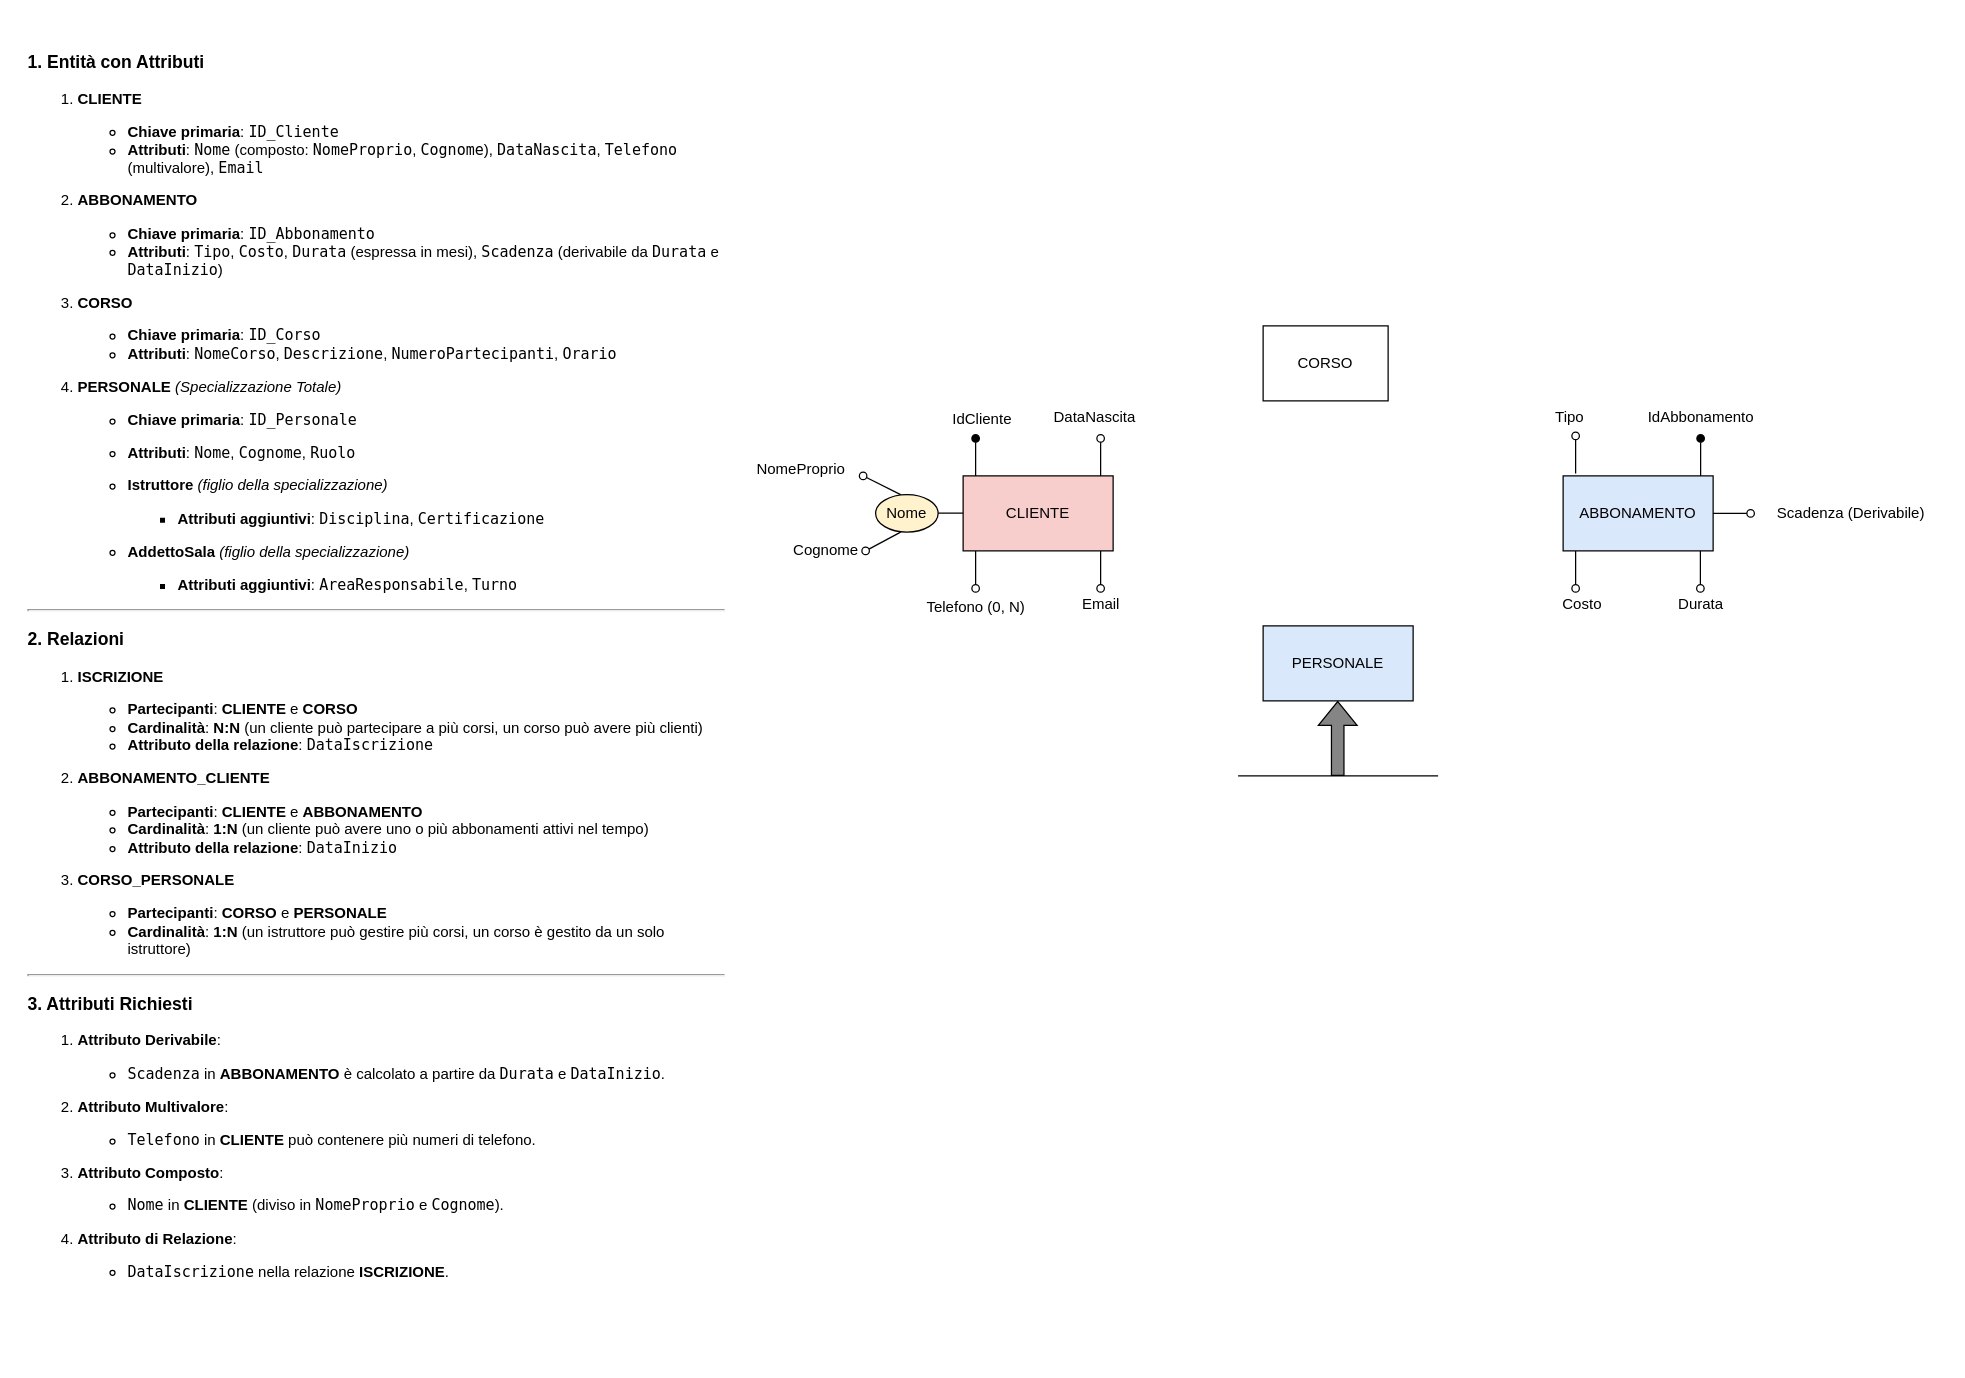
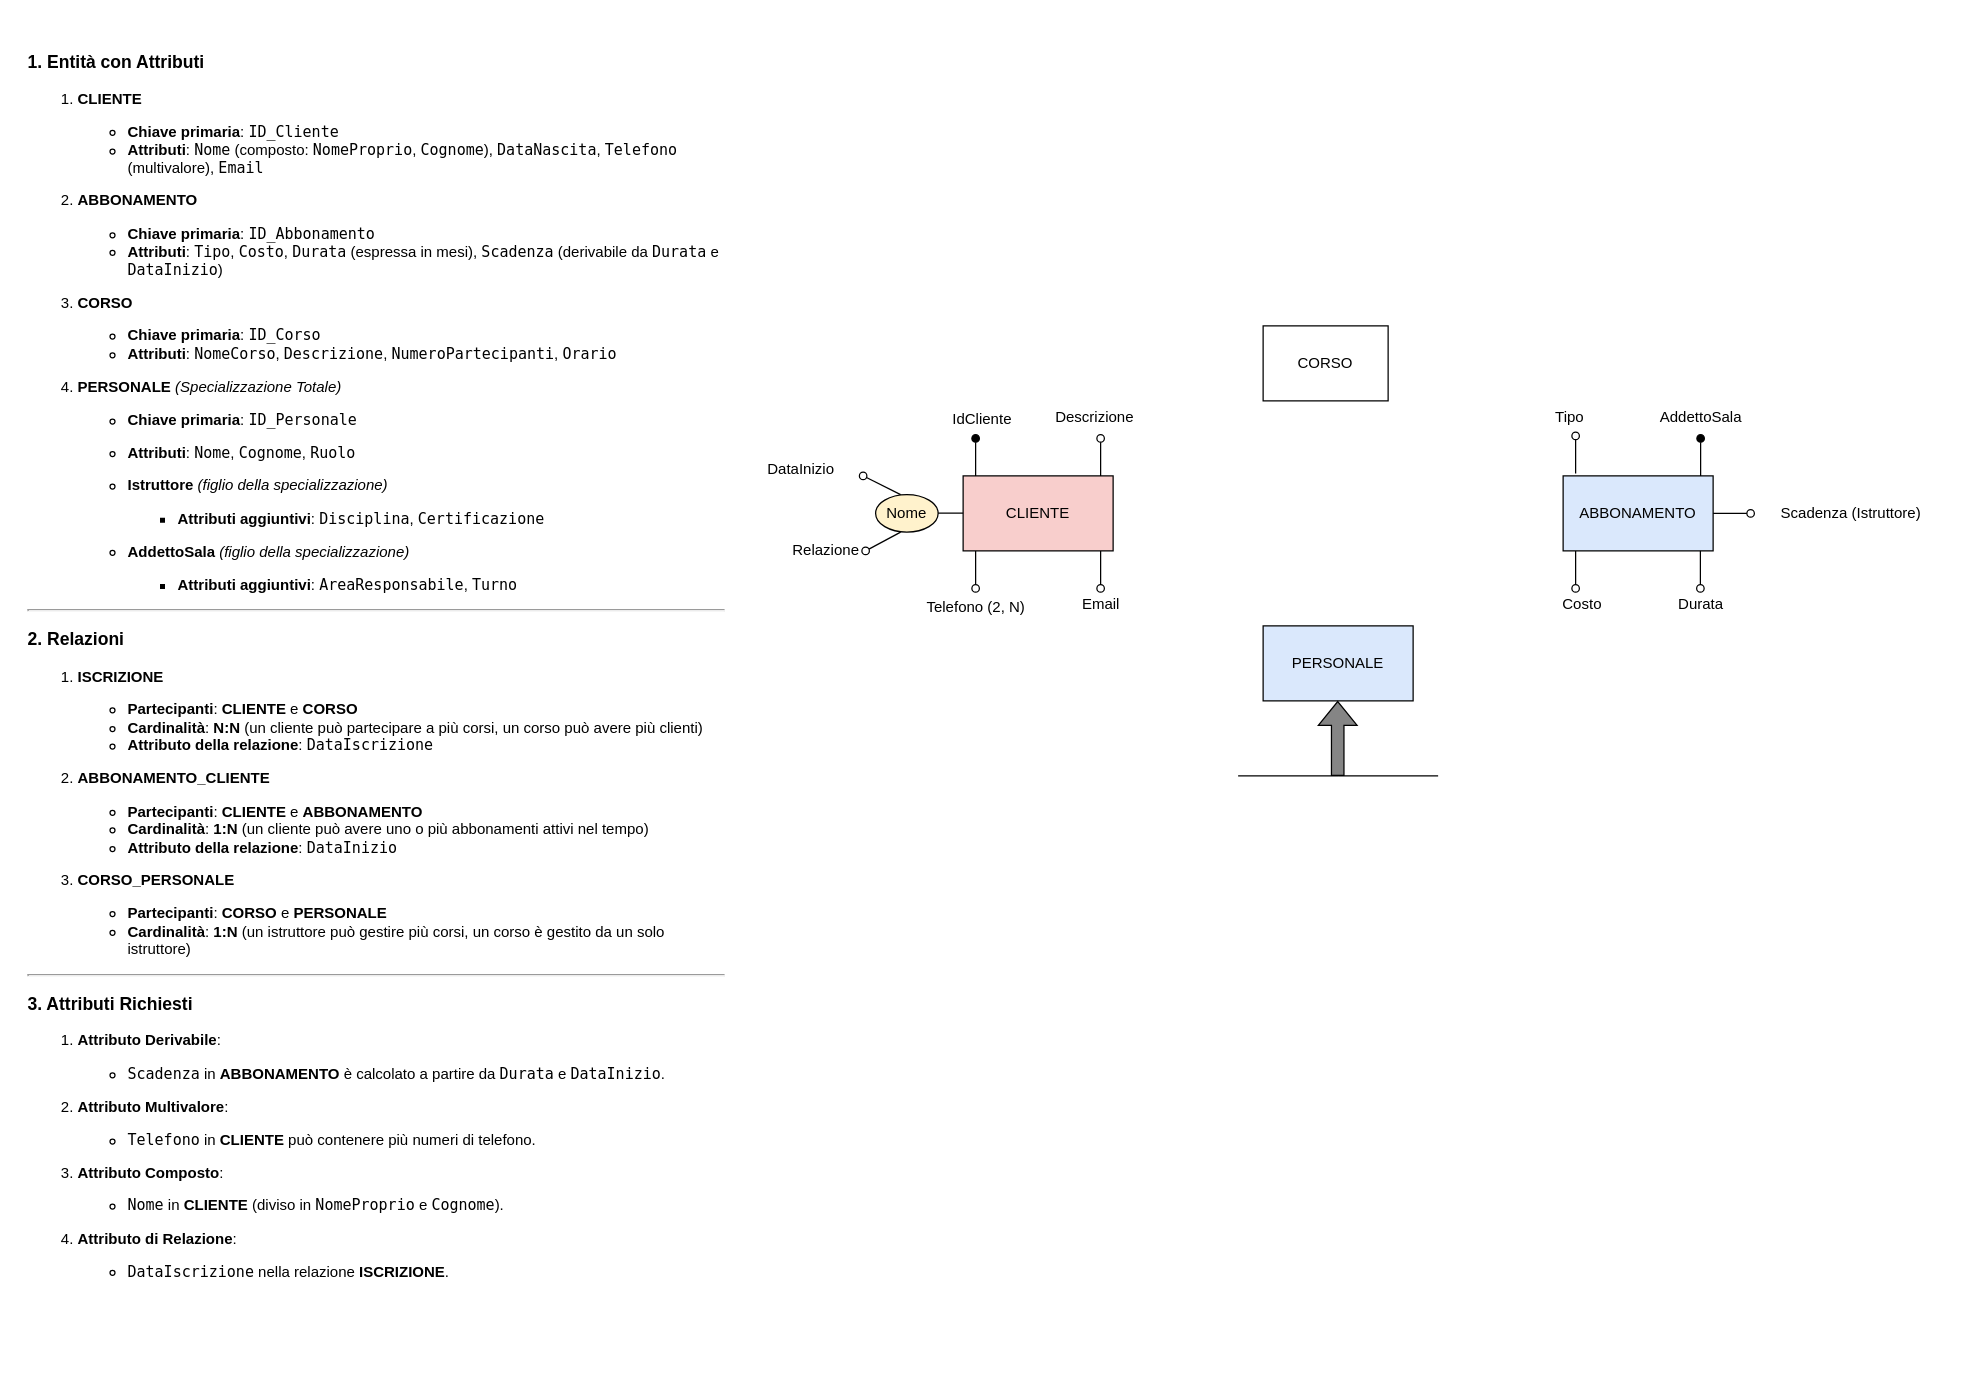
node "DataNascita": label "DataNascita" -> "Descrizione"
node "IdAbbonamento": label "IdAbbonamento" -> "AddettoSala"
node "NomeProprio": label "NomeProprio" -> "DataInizio"
node "Scadenza (Derivabile)": label "Scadenza (Derivabile)" -> "Scadenza (Istruttore)"
node "Cognome": label "Cognome" -> "Relazione"
node "Telefono (0, N)": label "Telefono (0, N)" -> "Telefono (2, N)"
